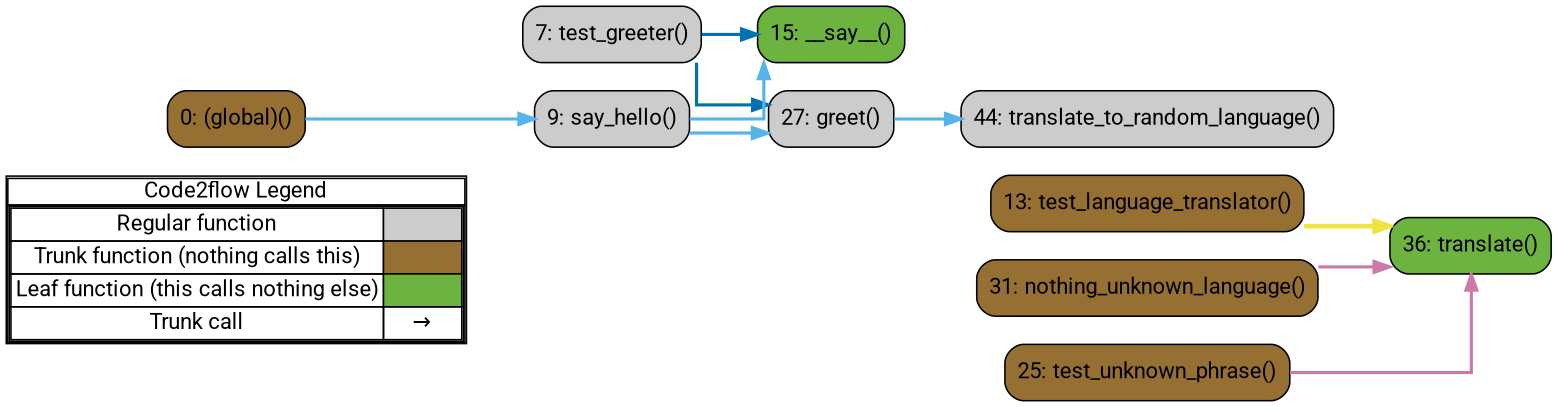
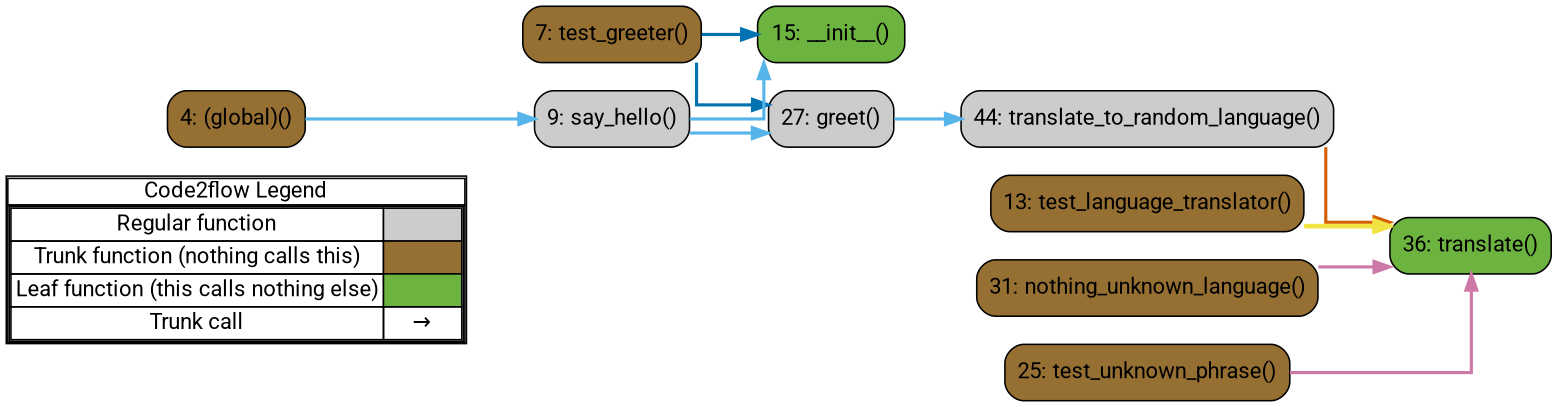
node "7: test_greeter()": fillcolor #cccccc -> #966f33
node "15: __say__()": label "15: __say__()" -> "15: __init__()"
node "0: (global)()": label "0: (global)()" -> "4: (global)()"
edge "44: translate_to_random_language()" -> "36: translate()": added
